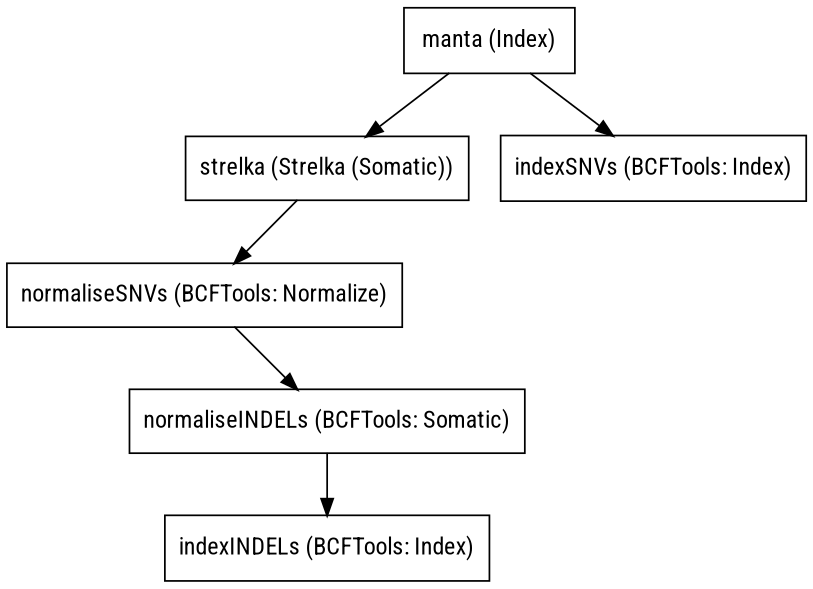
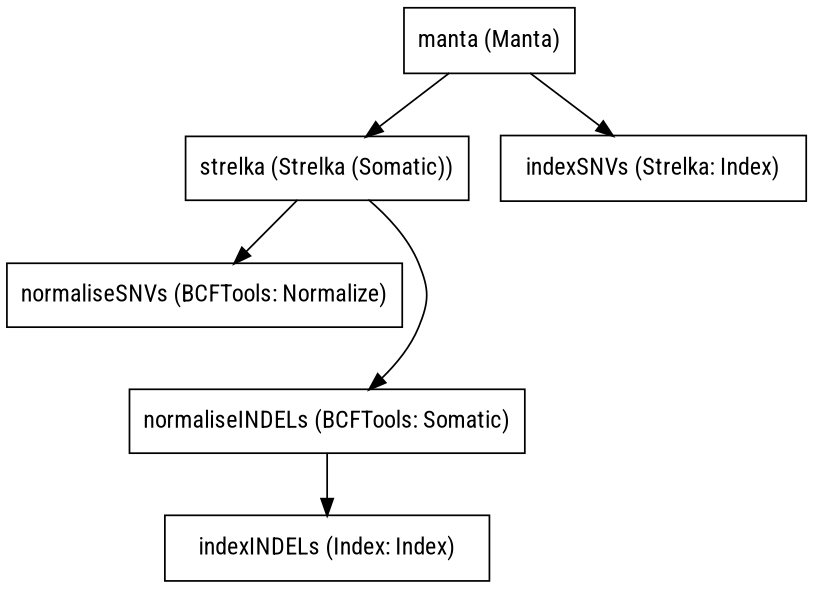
node "manta (Index)": label "manta (Index)" -> "manta (Manta)"
node "indexSNVs (BCFTools: Index)": label "indexSNVs (BCFTools: Index)" -> "indexSNVs (Strelka: Index)"
edge "normaliseSNVs (BCFTools: Normalize)" -> "normaliseINDELs (BCFTools: Somatic)": now "strelka (Strelka (Somatic))" -> "normaliseINDELs (BCFTools: Somatic)"
node "indexINDELs (BCFTools: Index)": label "indexINDELs (BCFTools: Index)" -> "indexINDELs (Index: Index)"
